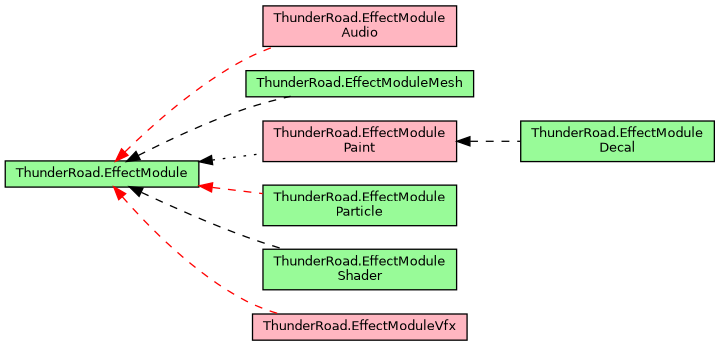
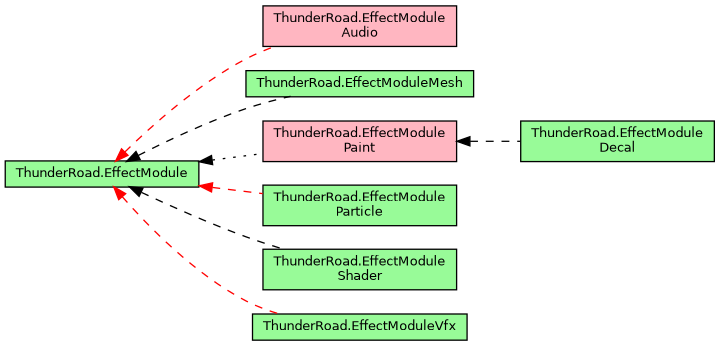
node "ThunderRoad.EffectModuleVfx": fillcolor lightpink -> palegreen
